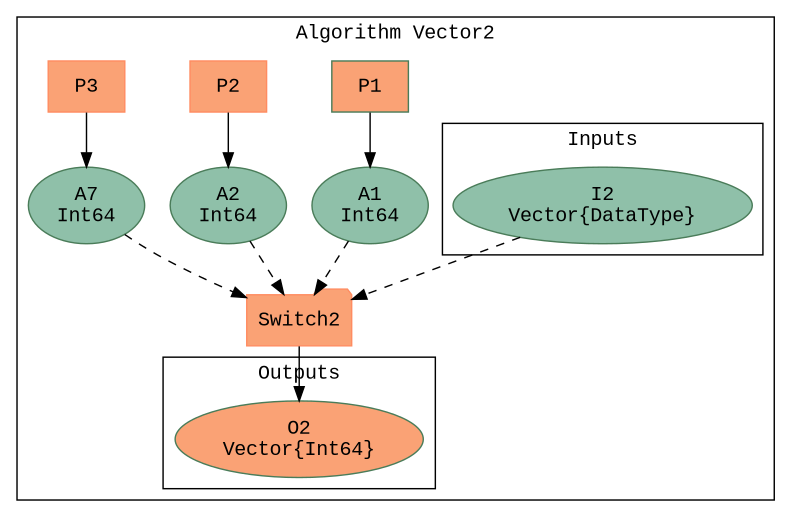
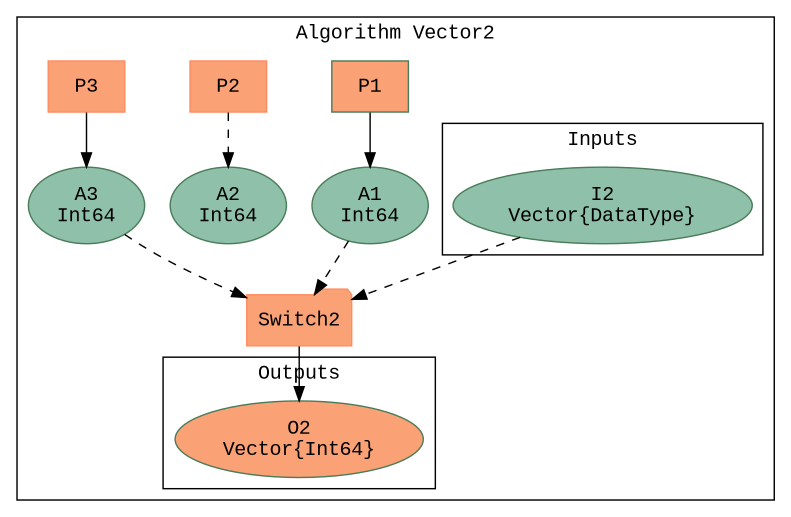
edge "P2" -> "A2 Int64": style solid -> dashed
node "A7 Int64": label "A7 Int64" -> "A3 Int64"
edge "A2 Int64" -> "Switch2": removed
